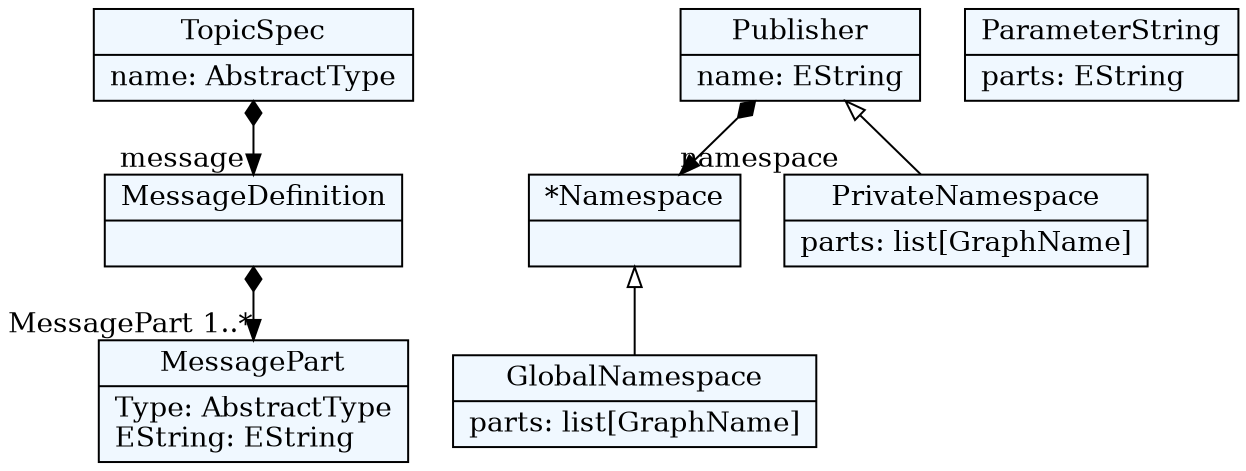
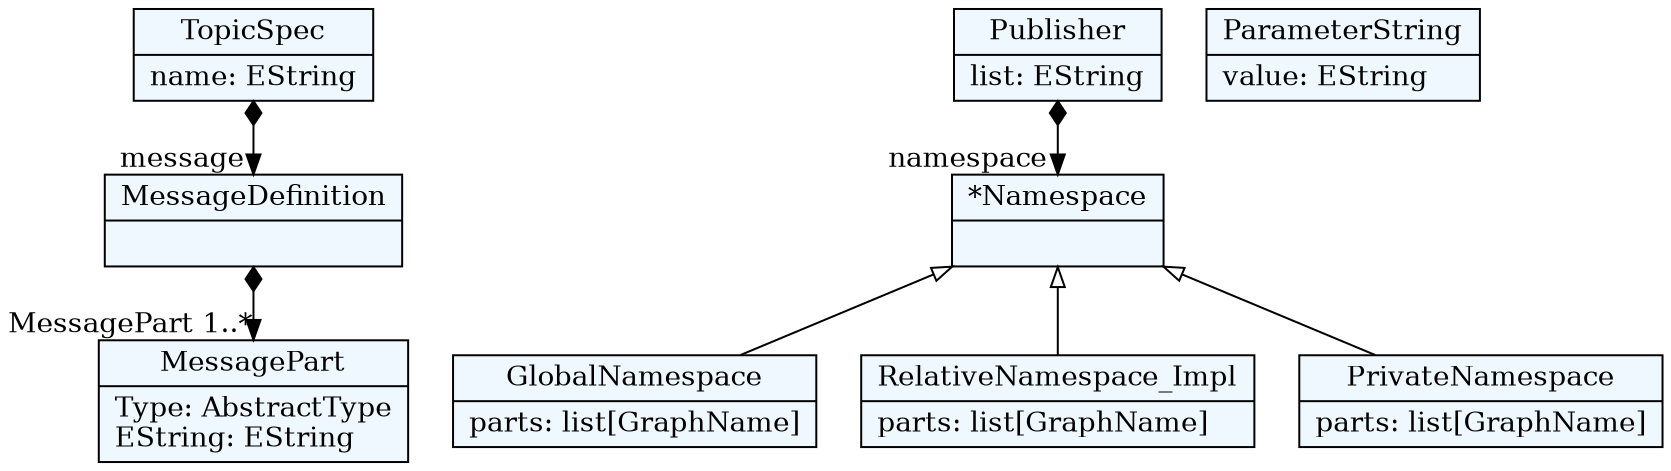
node "TopicSpec": text "name: AbstractType" -> "name: EString"
node "Publisher": text "name: EString" -> "list: EString"
node "ParameterString": text "parts: EString" -> "value: EString"
edge "PrivateNamespace" -> "Publisher": now "PrivateNamespace" -> "*Namespace"
node "RelativeNamespace_Impl": added
